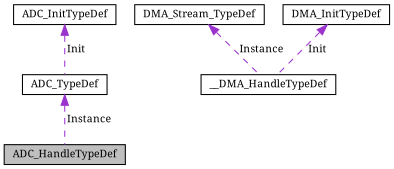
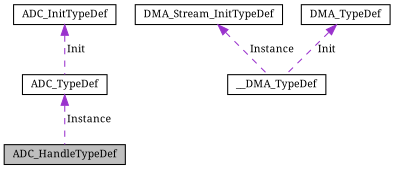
node "DMA_Stream_TypeDef": label "DMA_Stream_TypeDef" -> "DMA_Stream_InitTypeDef"
node "DMA_InitTypeDef": label "DMA_InitTypeDef" -> "DMA_TypeDef"
node "__DMA_HandleTypeDef": label "__DMA_HandleTypeDef" -> "__DMA_TypeDef"
